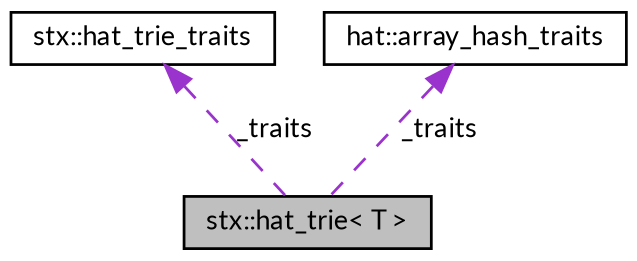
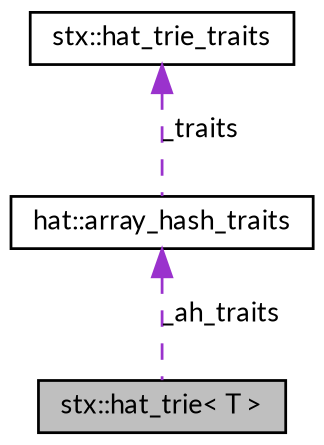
edge "stx::hat_trie< T >" -> "hat::array_hash_traits": label "_traits" -> "_ah_traits"
edge "stx::hat_trie< T >" -> "stx::hat_trie_traits": now "hat::array_hash_traits" -> "stx::hat_trie_traits"
